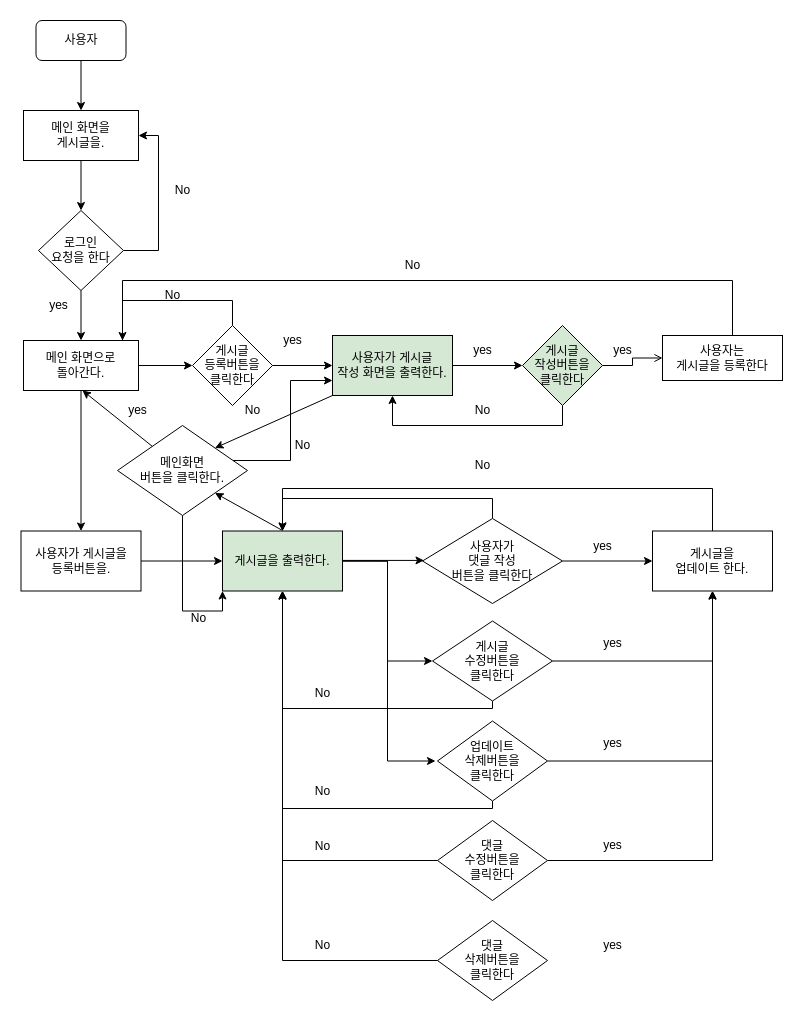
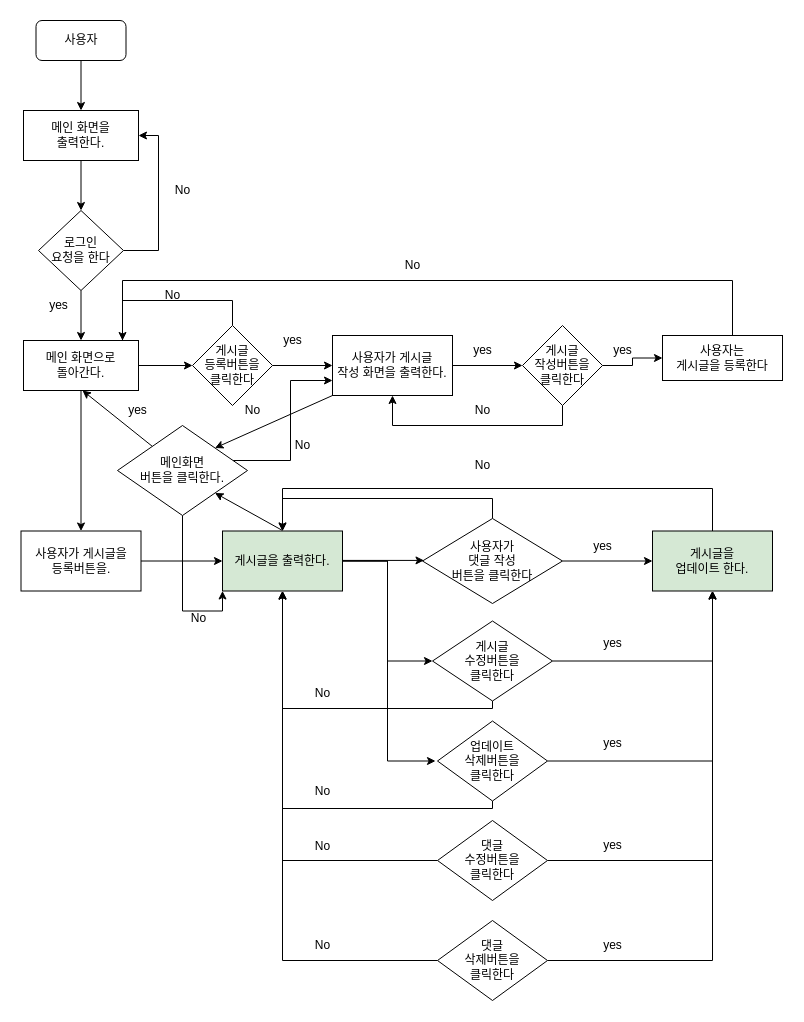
node "메인 화면을 게시글을.": label "메인 화면을 게시글을." -> "메인 화면을 출력한다."
edge "게시글 작성버튼을 클릭한다" -> "사용자는 게시글을 등록한다": arrowhead open -> classic
node "사용자가 게시글 작성 화면을 출력한다.": fillcolor #d5e8d4 -> #ffffff
node "게시글 작성버튼을 클릭한다": fillcolor #d5e8d4 -> #ffffff
node "게시글을 업데이트 한다.": fillcolor #ffffff -> #d5e8d4
edge "댓글 삭제버튼을 클릭한다" -> "게시글을 업데이트 한다.": added
